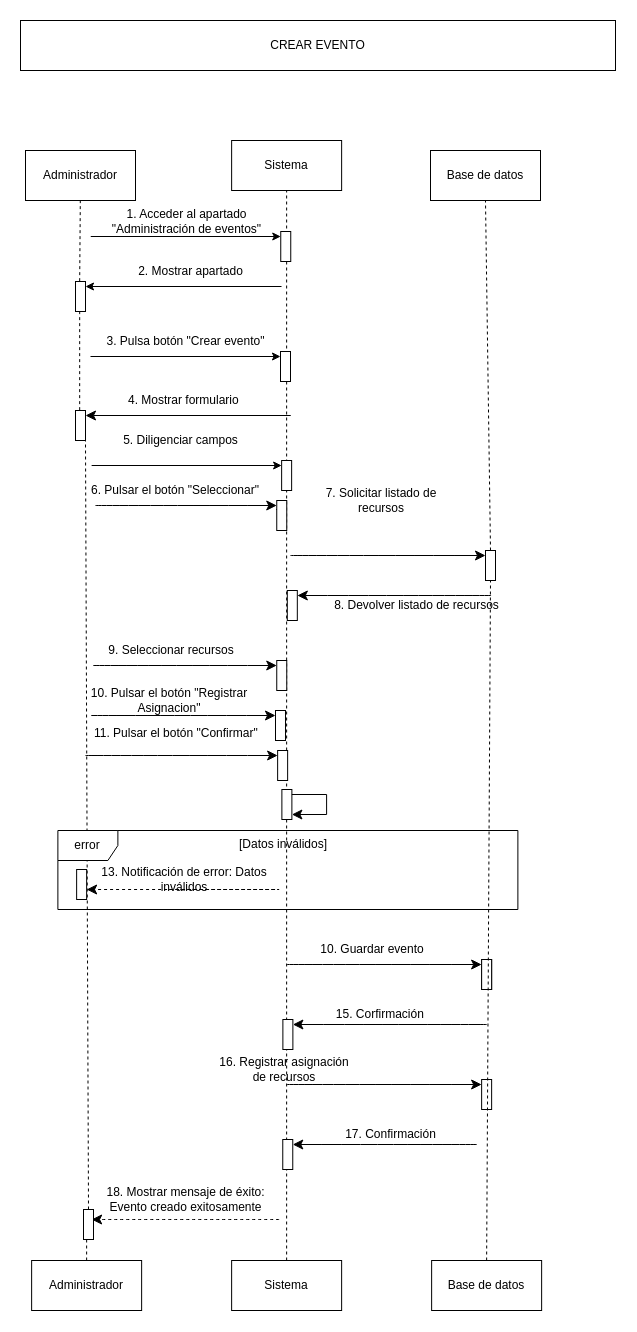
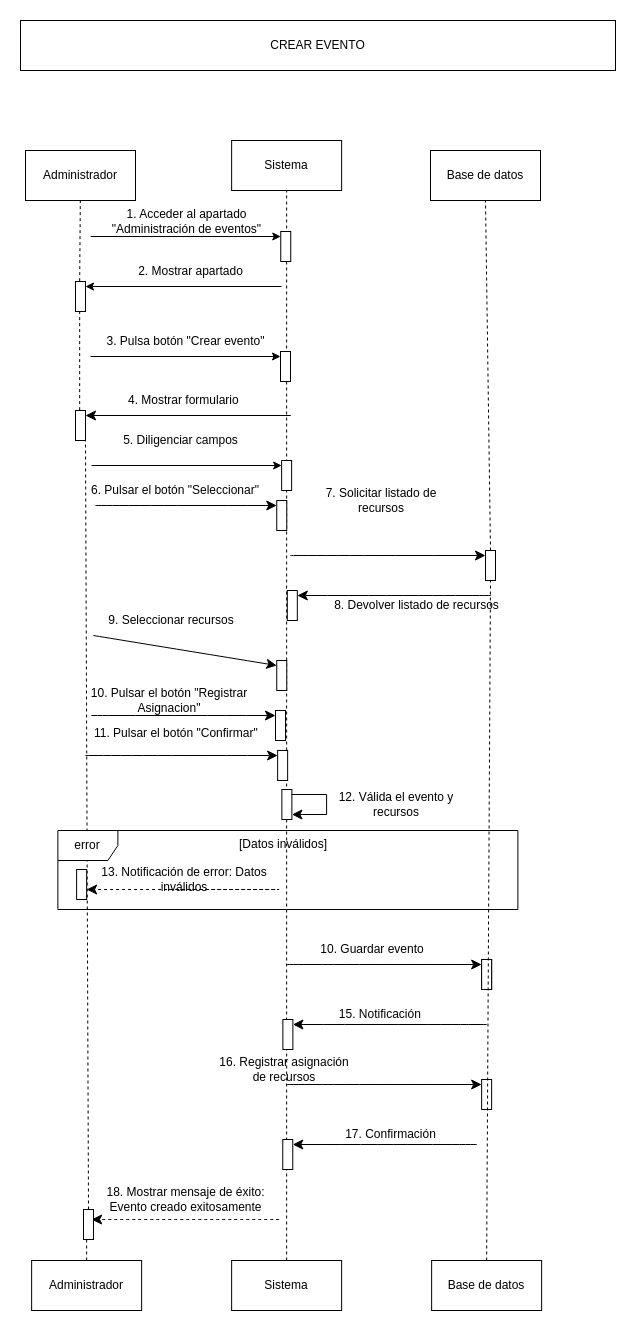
node "9. Seleccionar recursos": moved (172, 651) -> (172, 621)
node "12. Válida el evento y recursos": added
node "15. Corfirmación": label "15. Corfirmación" -> "15. Notificación"
